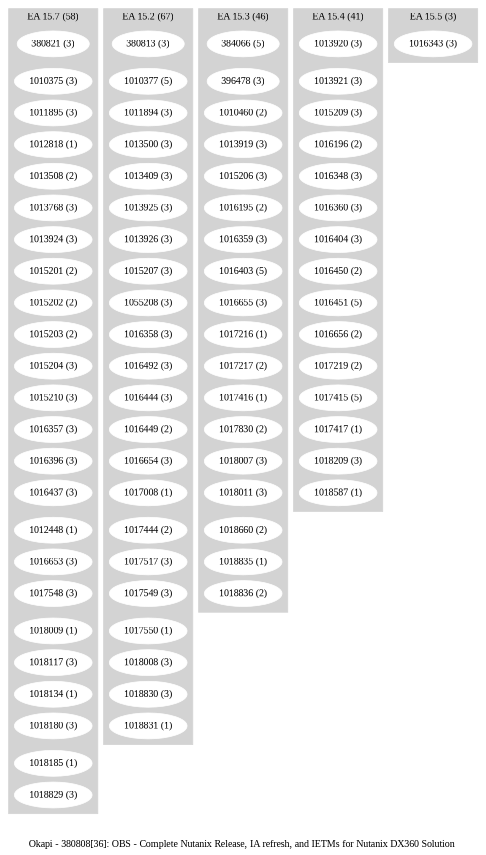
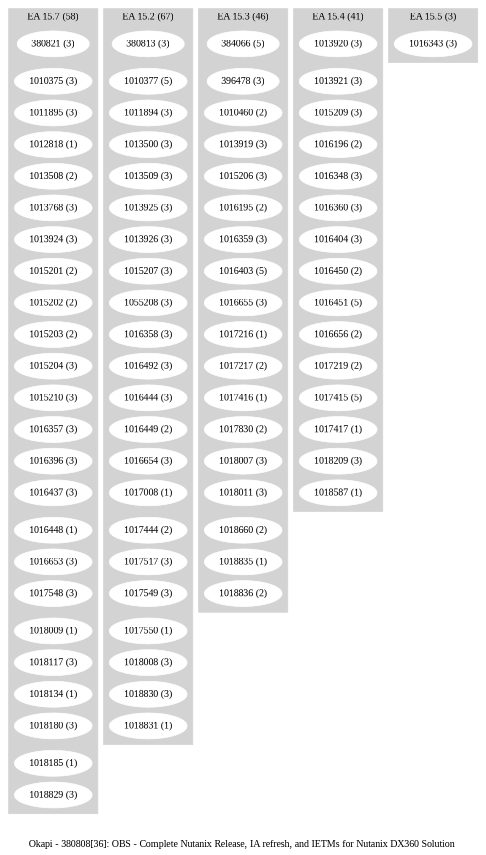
node "1013409 (3)": label "1013409 (3)" -> "1013509 (3)"
node "1012448 (1)": label "1012448 (1)" -> "1016448 (1)"
